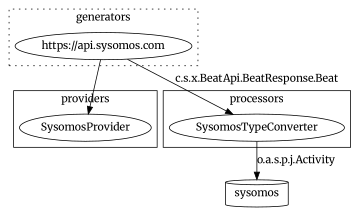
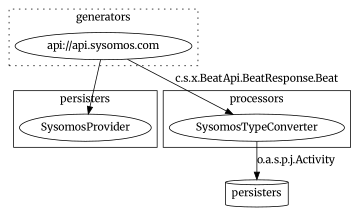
node "https://api.sysomos.com": label "https://api.sysomos.com" -> "api://api.sysomos.com"
cluster "providers": label "providers" -> "persisters"
node "sysomos": label "sysomos" -> "persisters"
